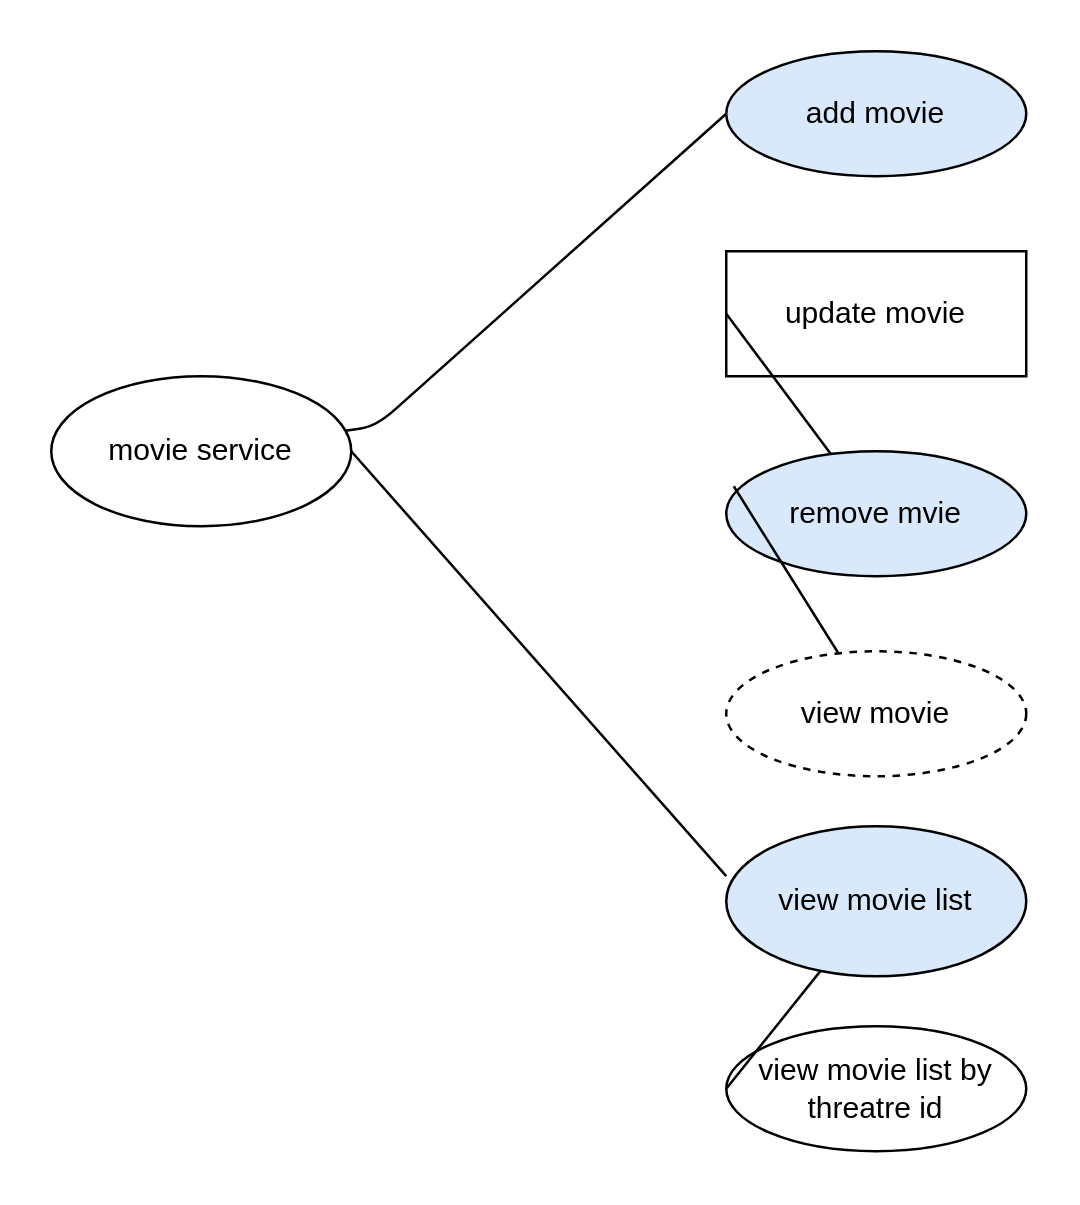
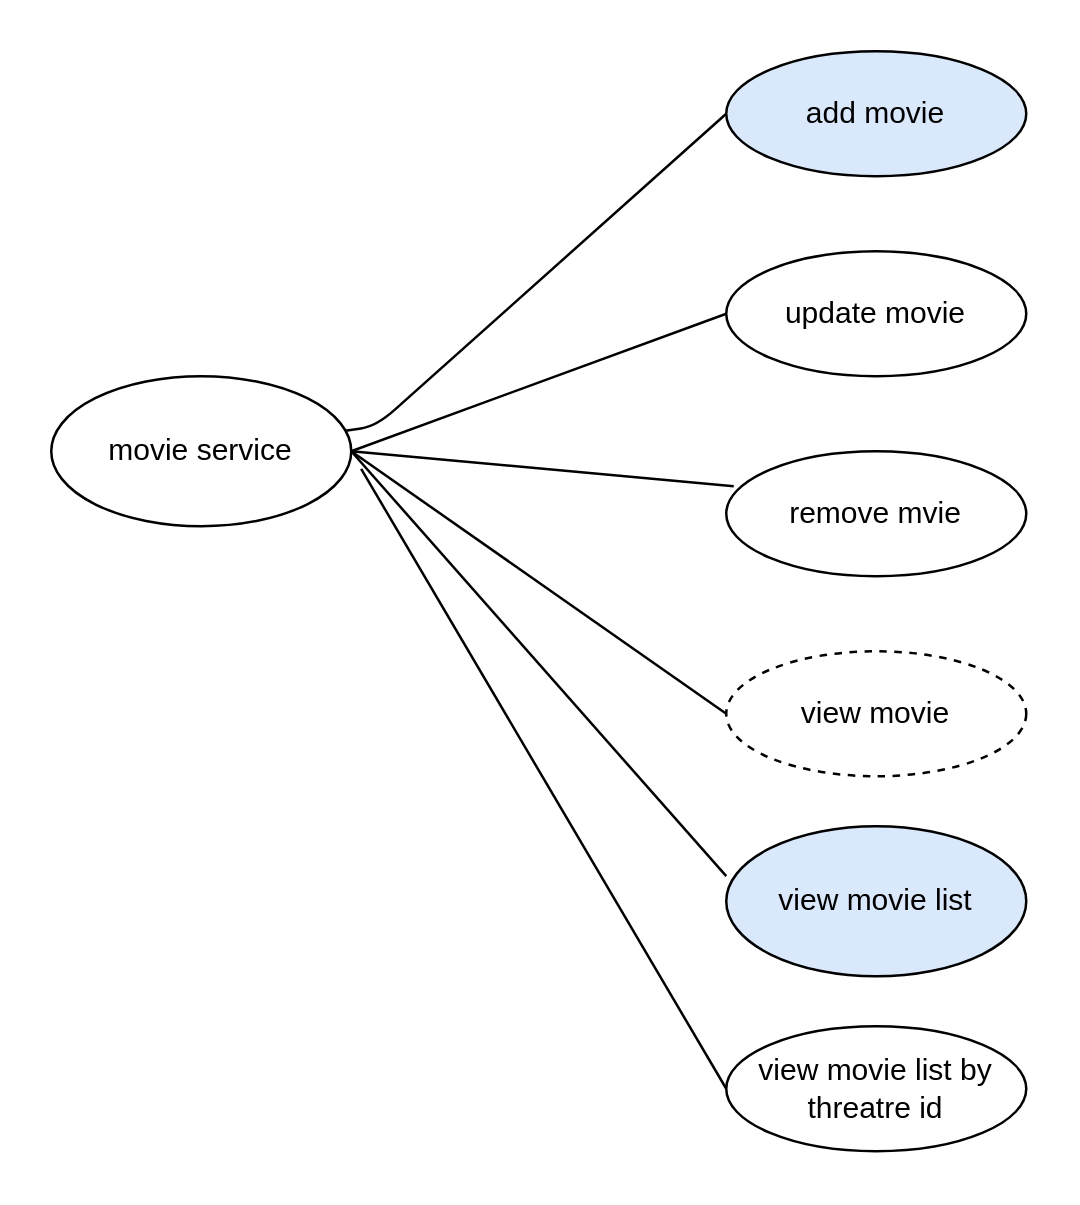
node "update movie": shape rectangle -> ellipse
edge "update movie" -- "remove mvie": now "update movie" -- "movie service"
node "remove mvie": fillcolor #dae8fc -> #ffffff
edge "remove mvie" -- "view movie": now "remove mvie" -- "movie service"
edge "movie service" -- "view movie": added
edge "view movie list" -- "view movie list by threatre id": now "movie service" -- "view movie list by threatre id"
